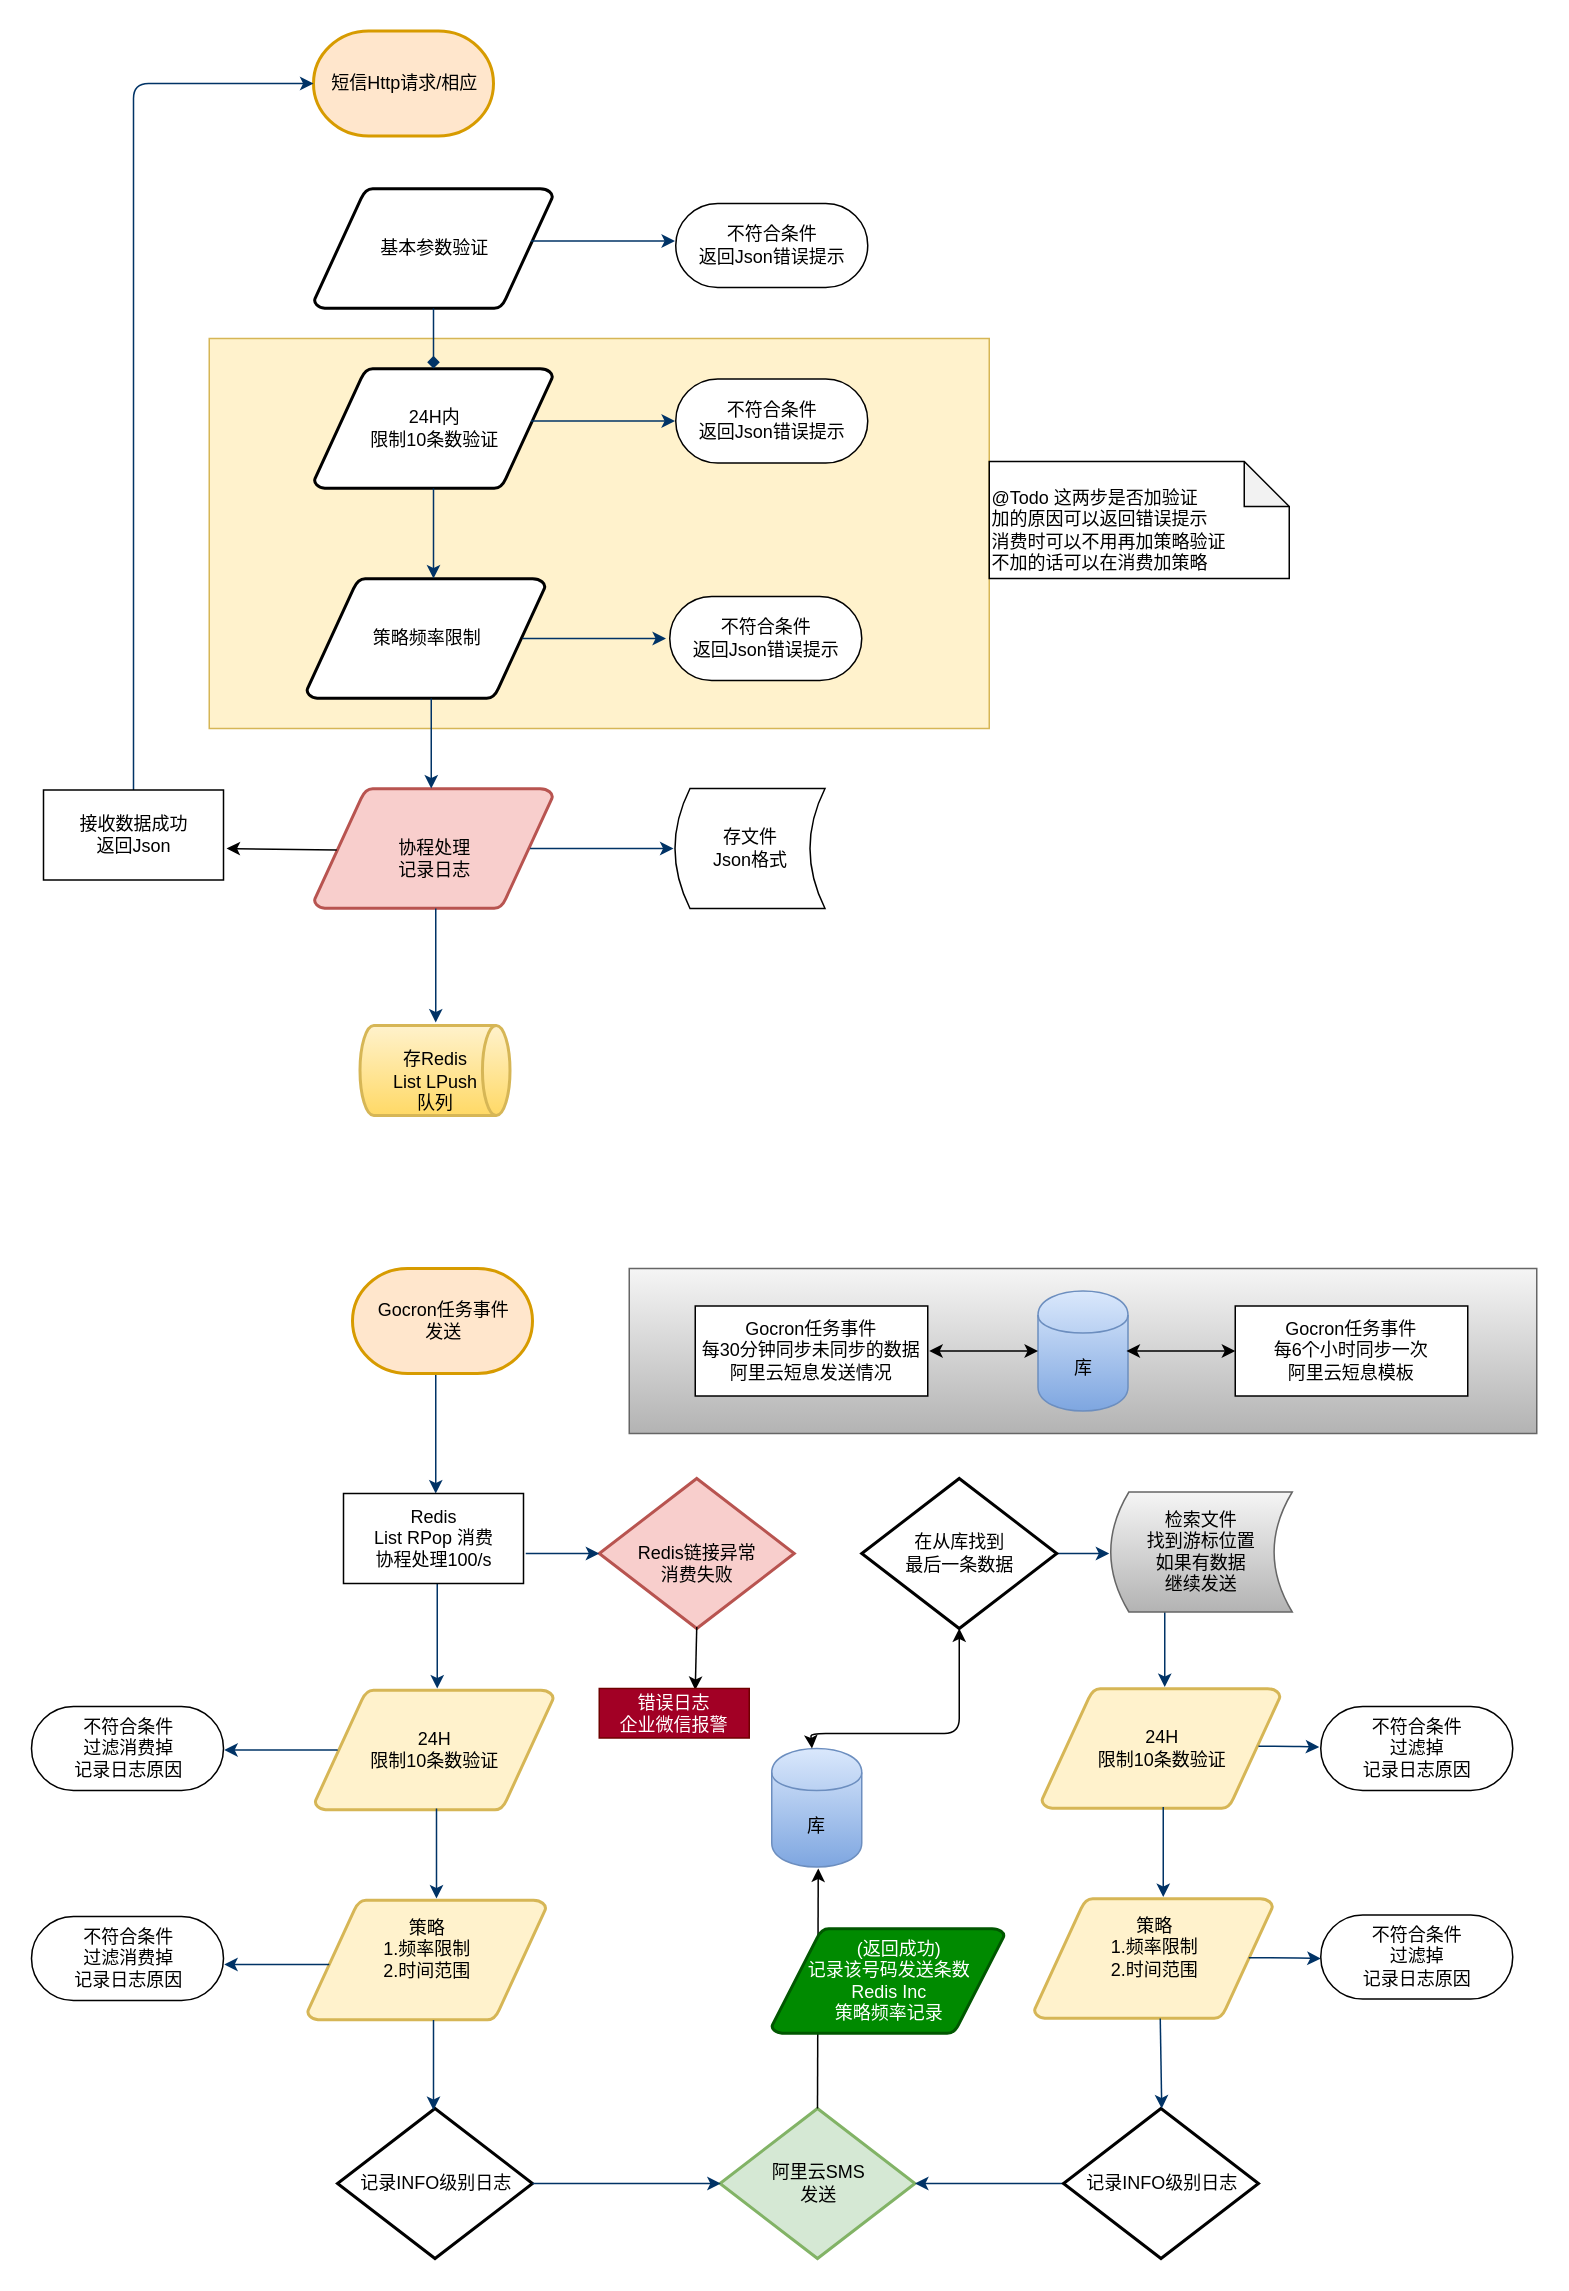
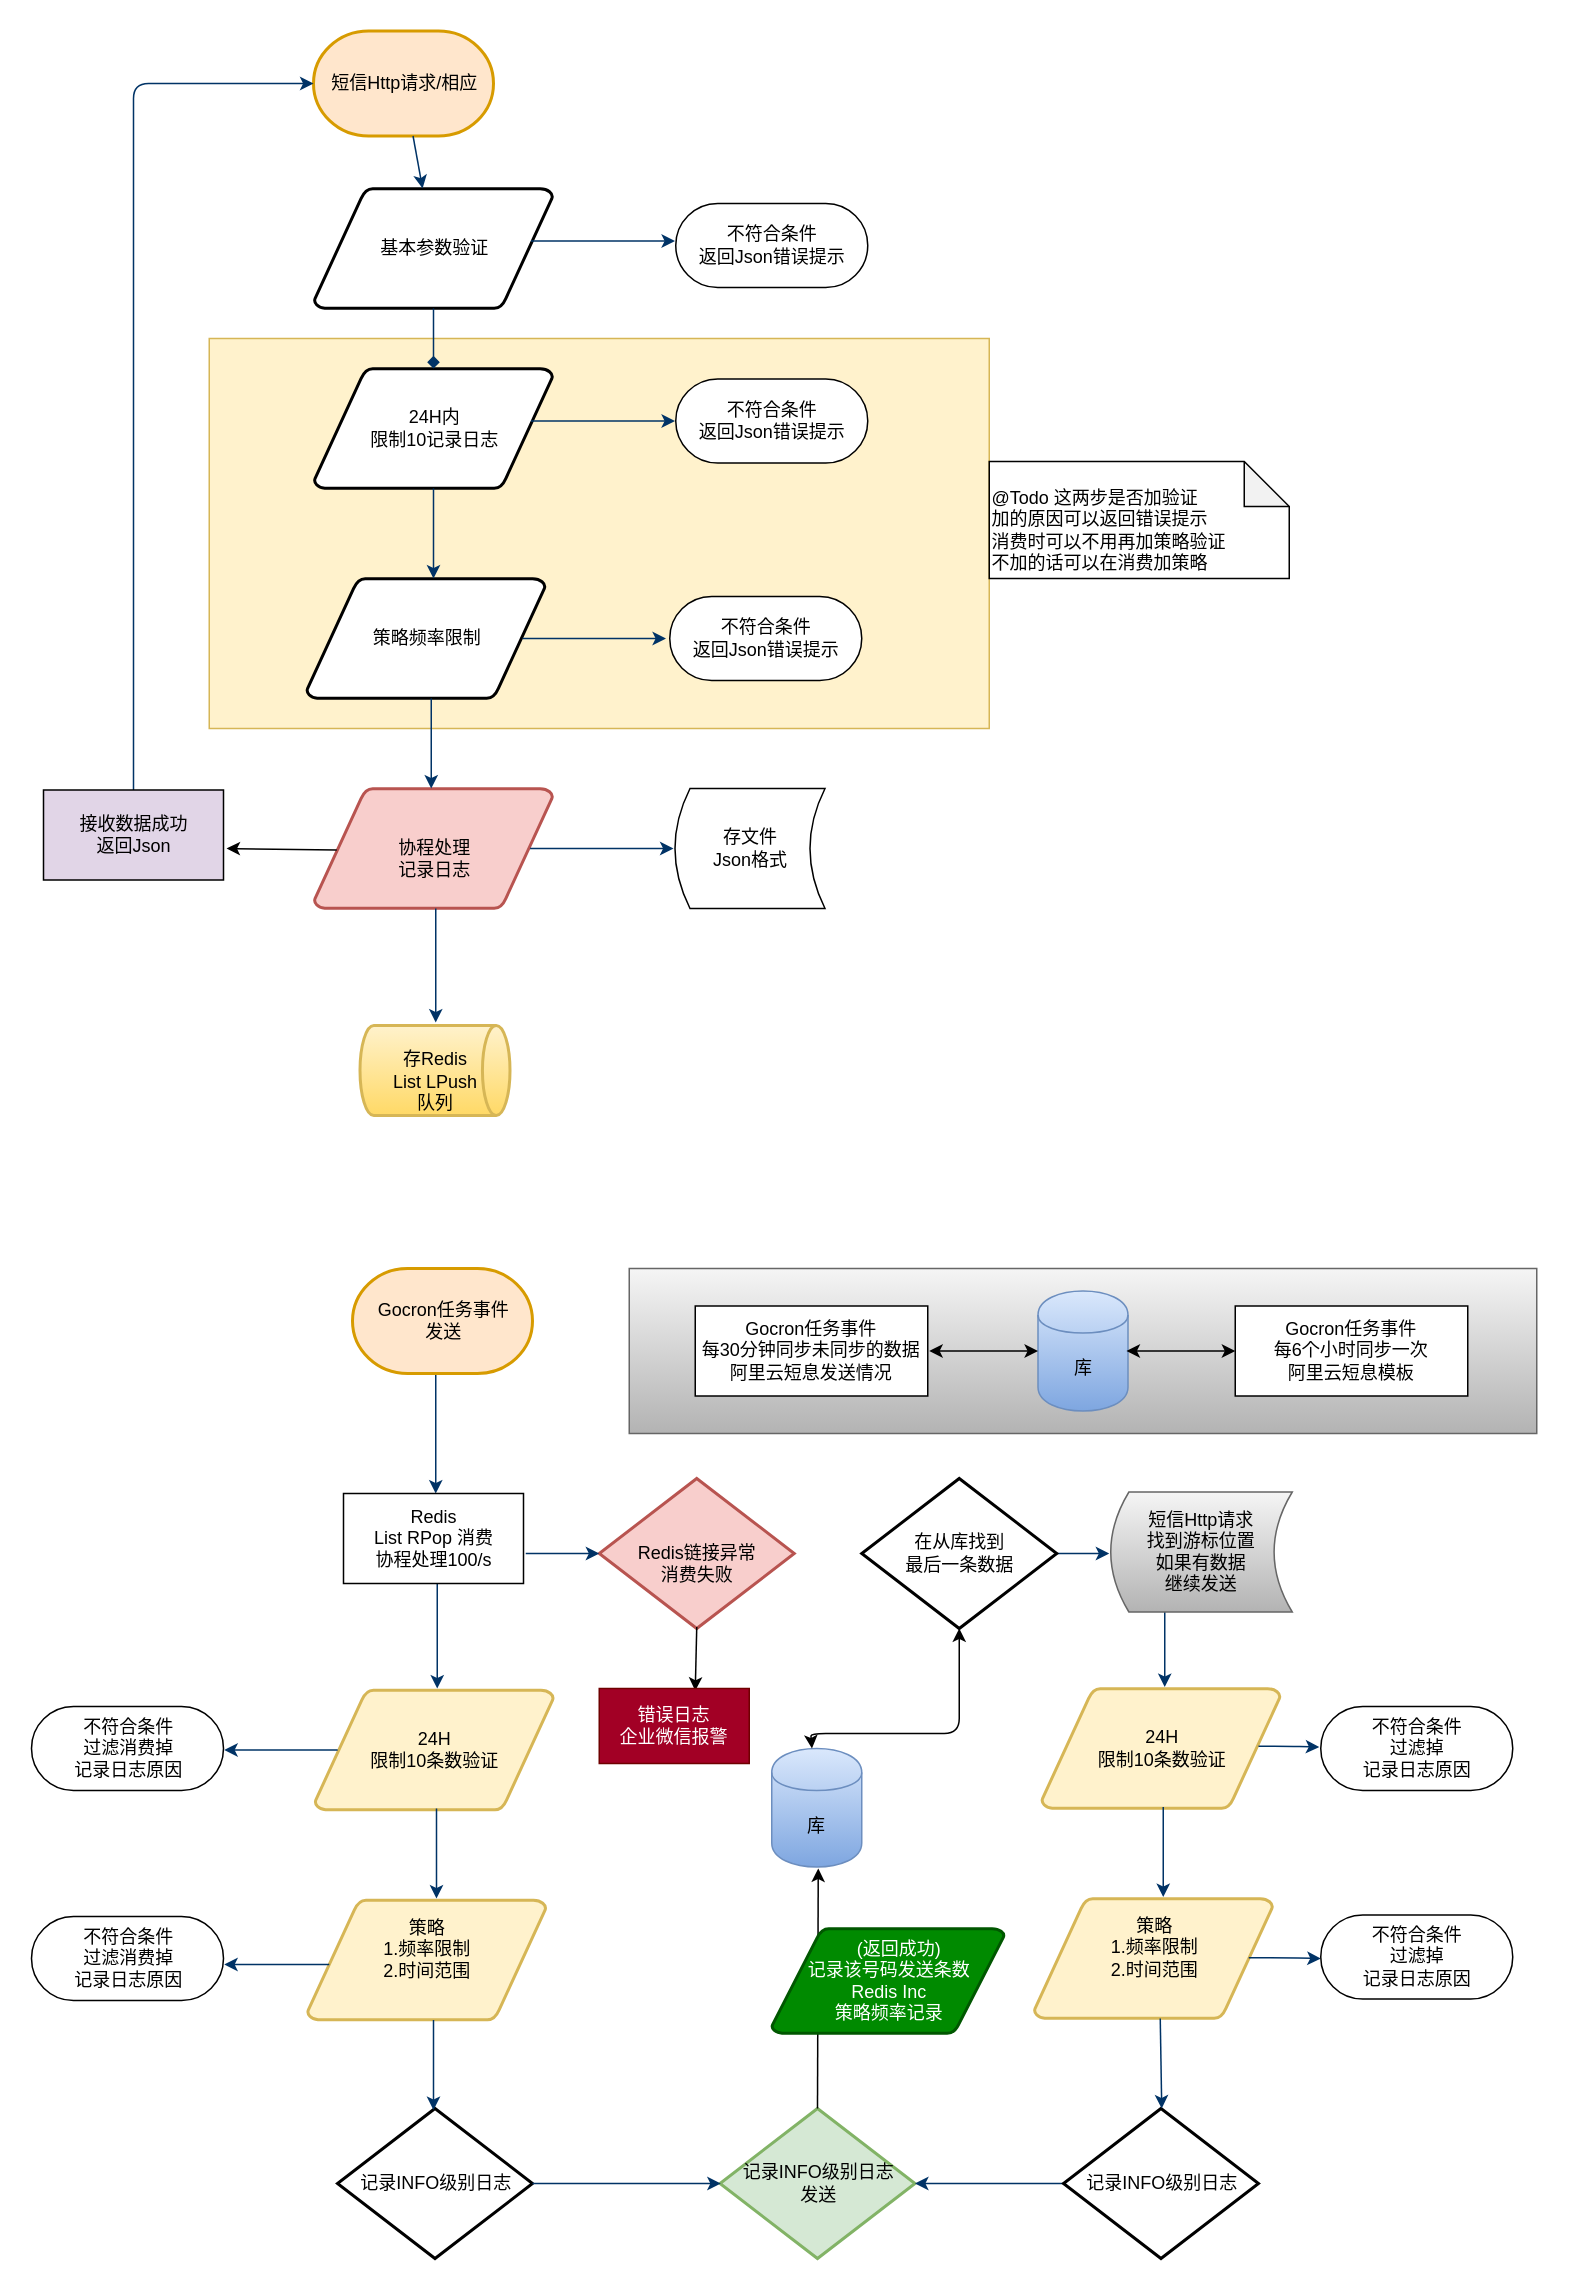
edge "短信Http请求/相应" -> "基本参数验证": added
node "24H内 限制10条数验证": label "24H内 限制10条数验证" -> "24H内 限制10记录日志"
node "接收数据成功 返回Json": fillcolor #ffffff -> #e1d5e7
node "检索文件 找到游标位置 如果有数据 继续发送": label "检索文件 找到游标位置 如果有数据 继续发送" -> "短信Http请求 找到游标位置 如果有数据 继续发送"
node "错误日志 企业微信报警": size 150x50 -> 150x75
node "阿里云SMS 发送": label "阿里云SMS 发送" -> "记录INFO级别日志 发送"
